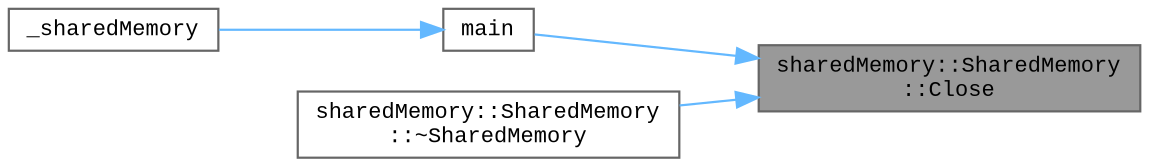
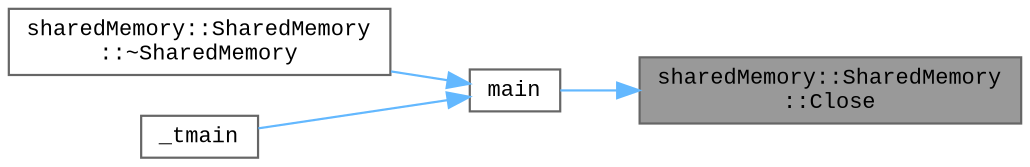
node "_sharedMemory": label "_sharedMemory" -> "_tmain"
edge "sharedMemory::SharedMemory ::~SharedMemory" -> "sharedMemory::SharedMemory ::Close": now "sharedMemory::SharedMemory ::~SharedMemory" -> "main"
